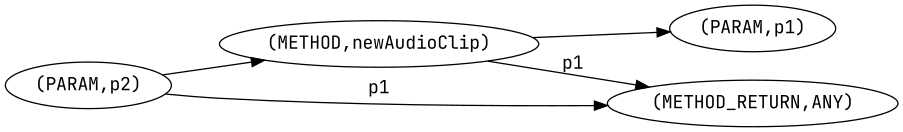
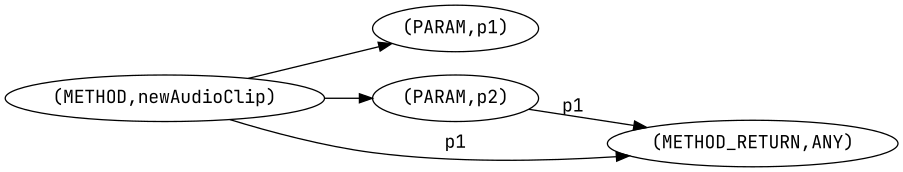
edge "(PARAM,p2)" -> "(METHOD,newAudioClip)": reversed
